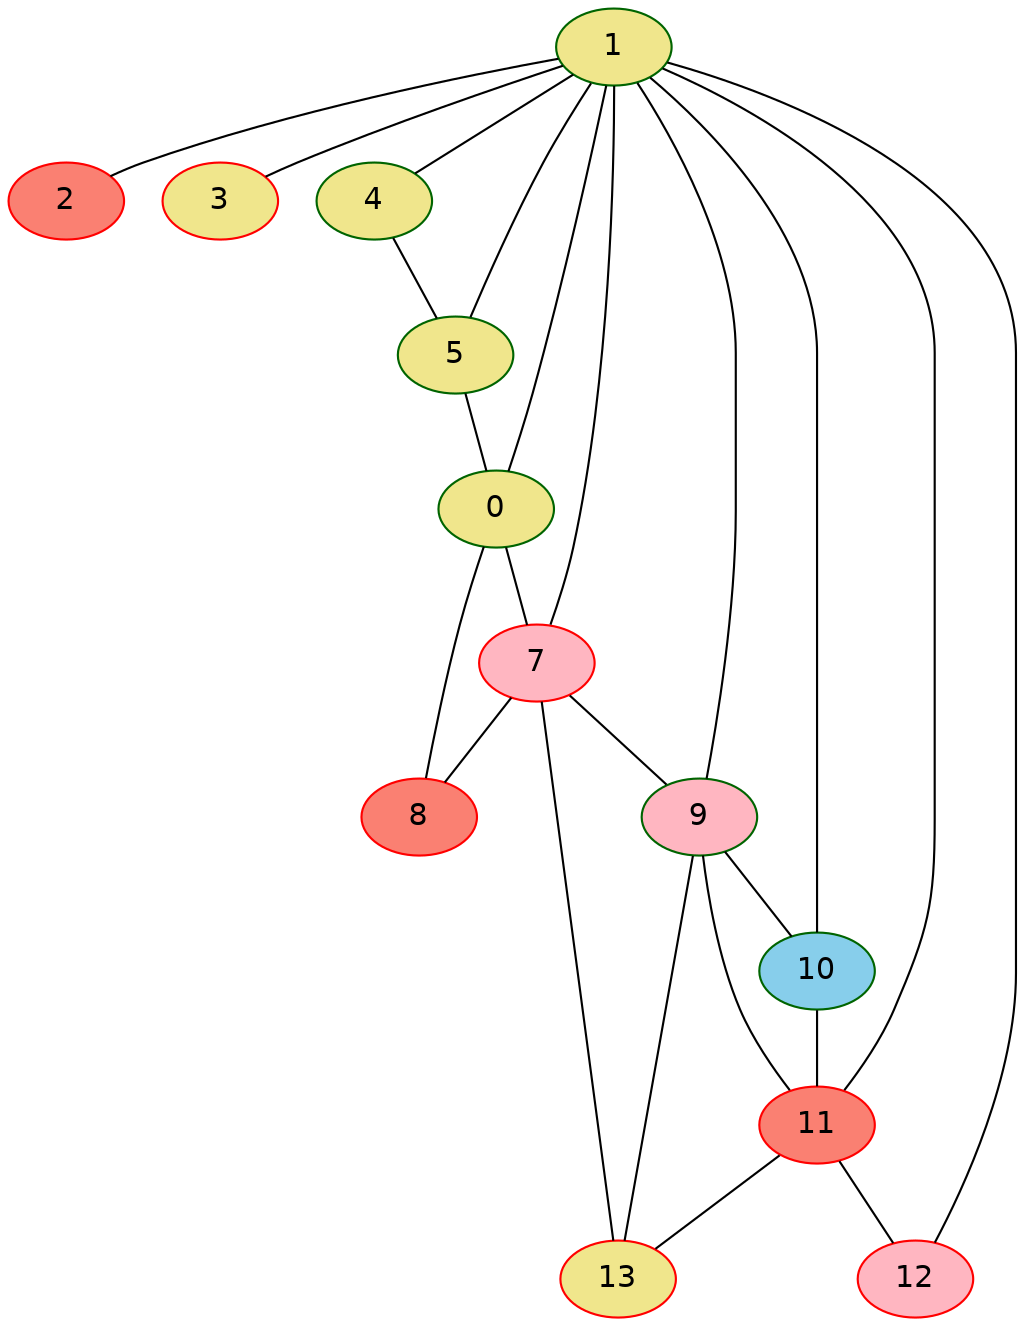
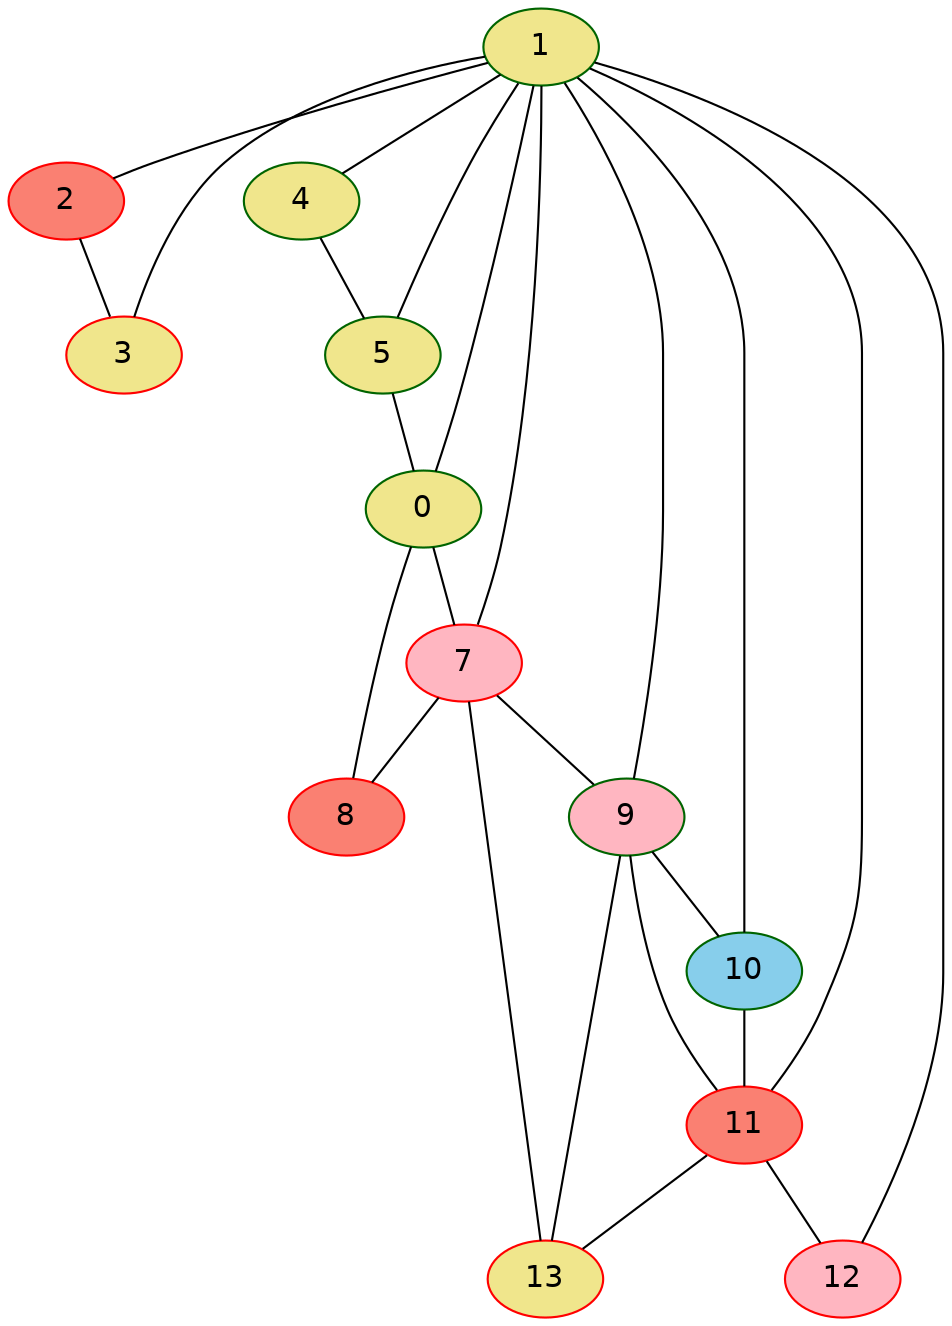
edge "2" -- "3": added
